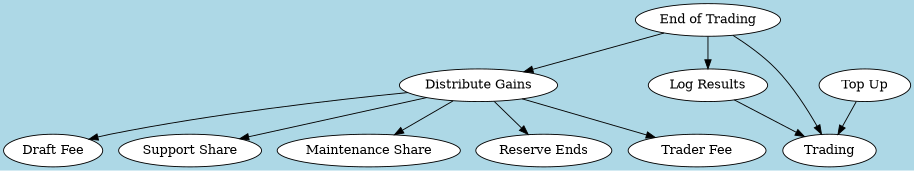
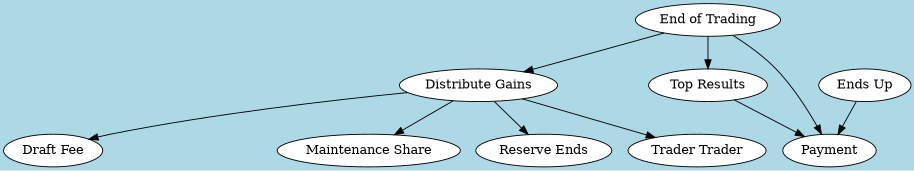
node "Log Results": label "Log Results" -> "Top Results"
node "Top Up": label "Top Up" -> "Ends Up"
node "Support Share": removed
node "Trader Fee": label "Trader Fee" -> "Trader Trader"
node "Trading": label "Trading" -> "Payment"
